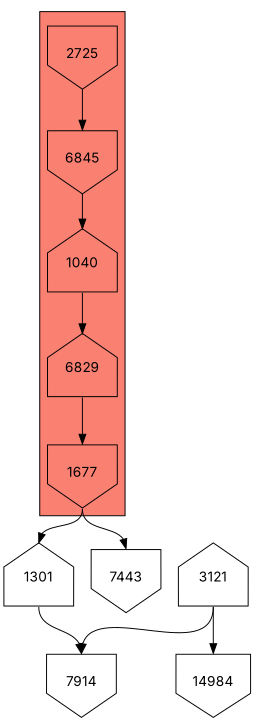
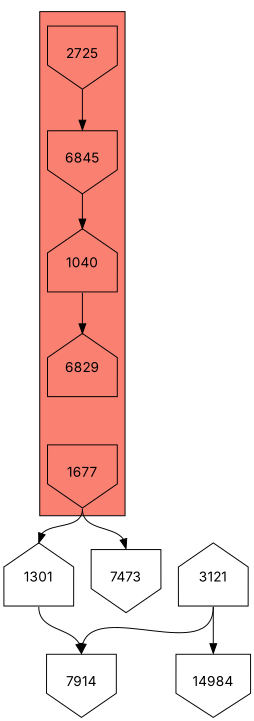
edge "6829" -> "1677": removed
node "7443": label "7443" -> "7473"
